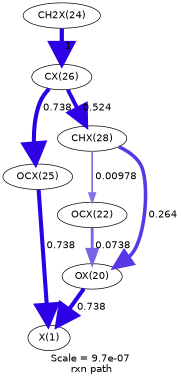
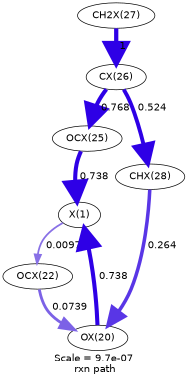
node "CH2X(24)": label "CH2X(24)" -> "CH2X(27)"
edge "CX(26)" -> "OCX(25)": label " 0.738" -> " 0.768"
edge "CHX(28)" -> "OCX(22)": now "X(1)" -> "OCX(22)"
edge "OCX(22)" -> "OX(20)": label " 0.0738" -> " 0.0739"
